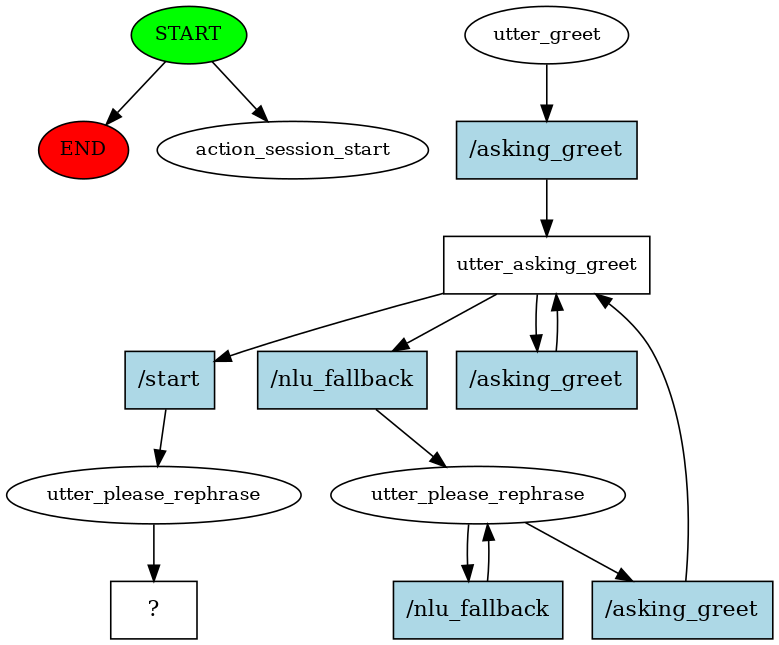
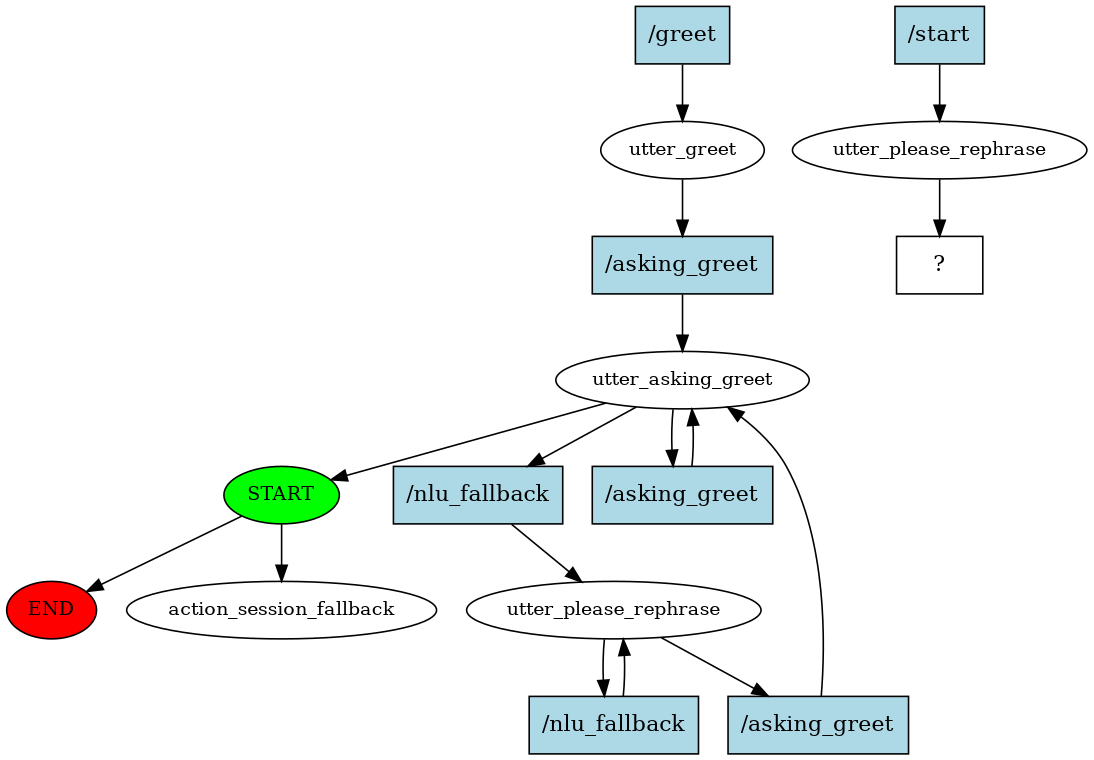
node "/greet": added
node "action_session_start": label "action_session_start" -> "action_session_fallback"
node "utter_asking_greet": shape box -> ellipse
edge "utter_asking_greet" -> "/start": now "utter_asking_greet" -> "START"
